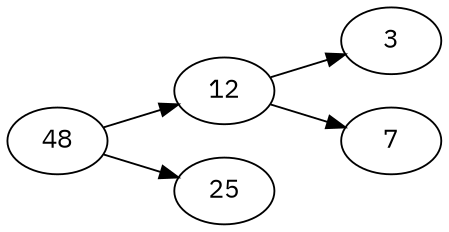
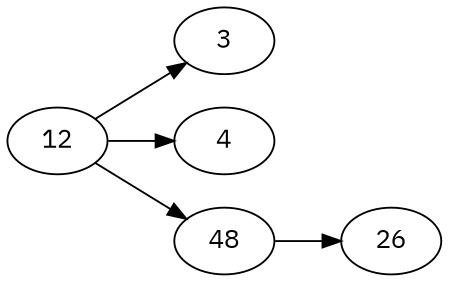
edge "48" -> "12": reversed
node "7": label "7" -> "4"
node "25": label "25" -> "26"
